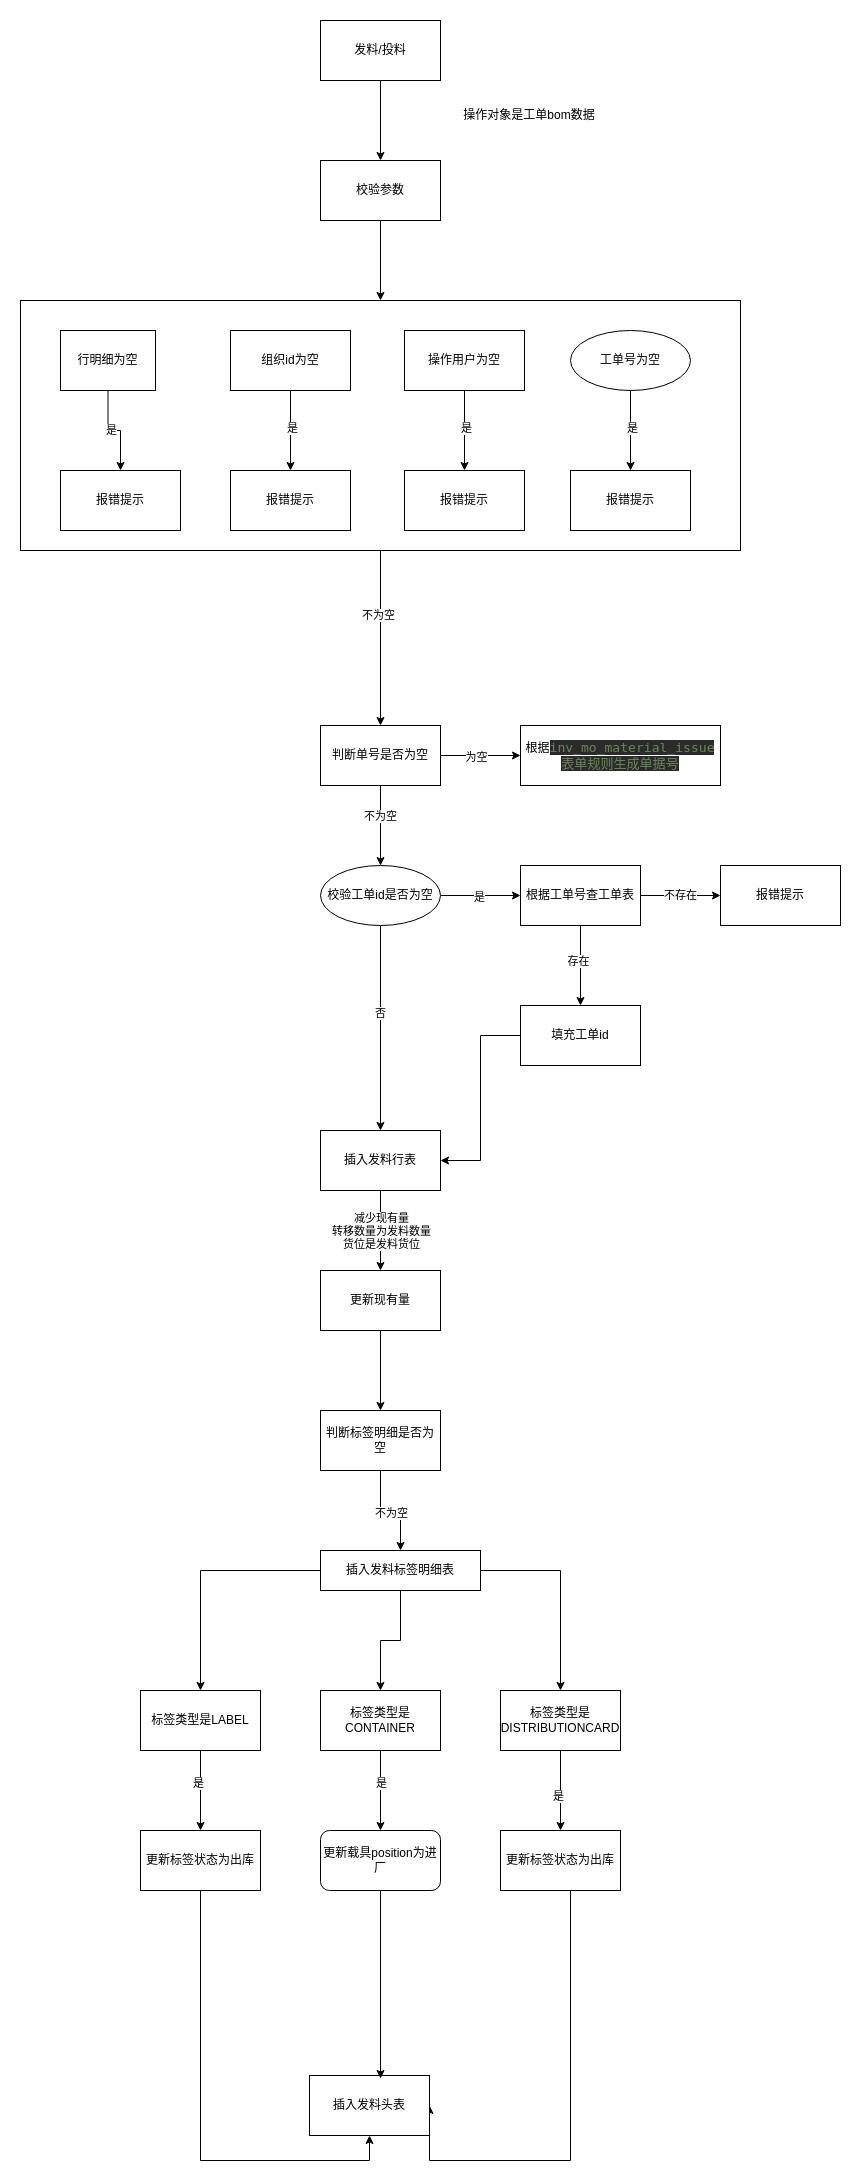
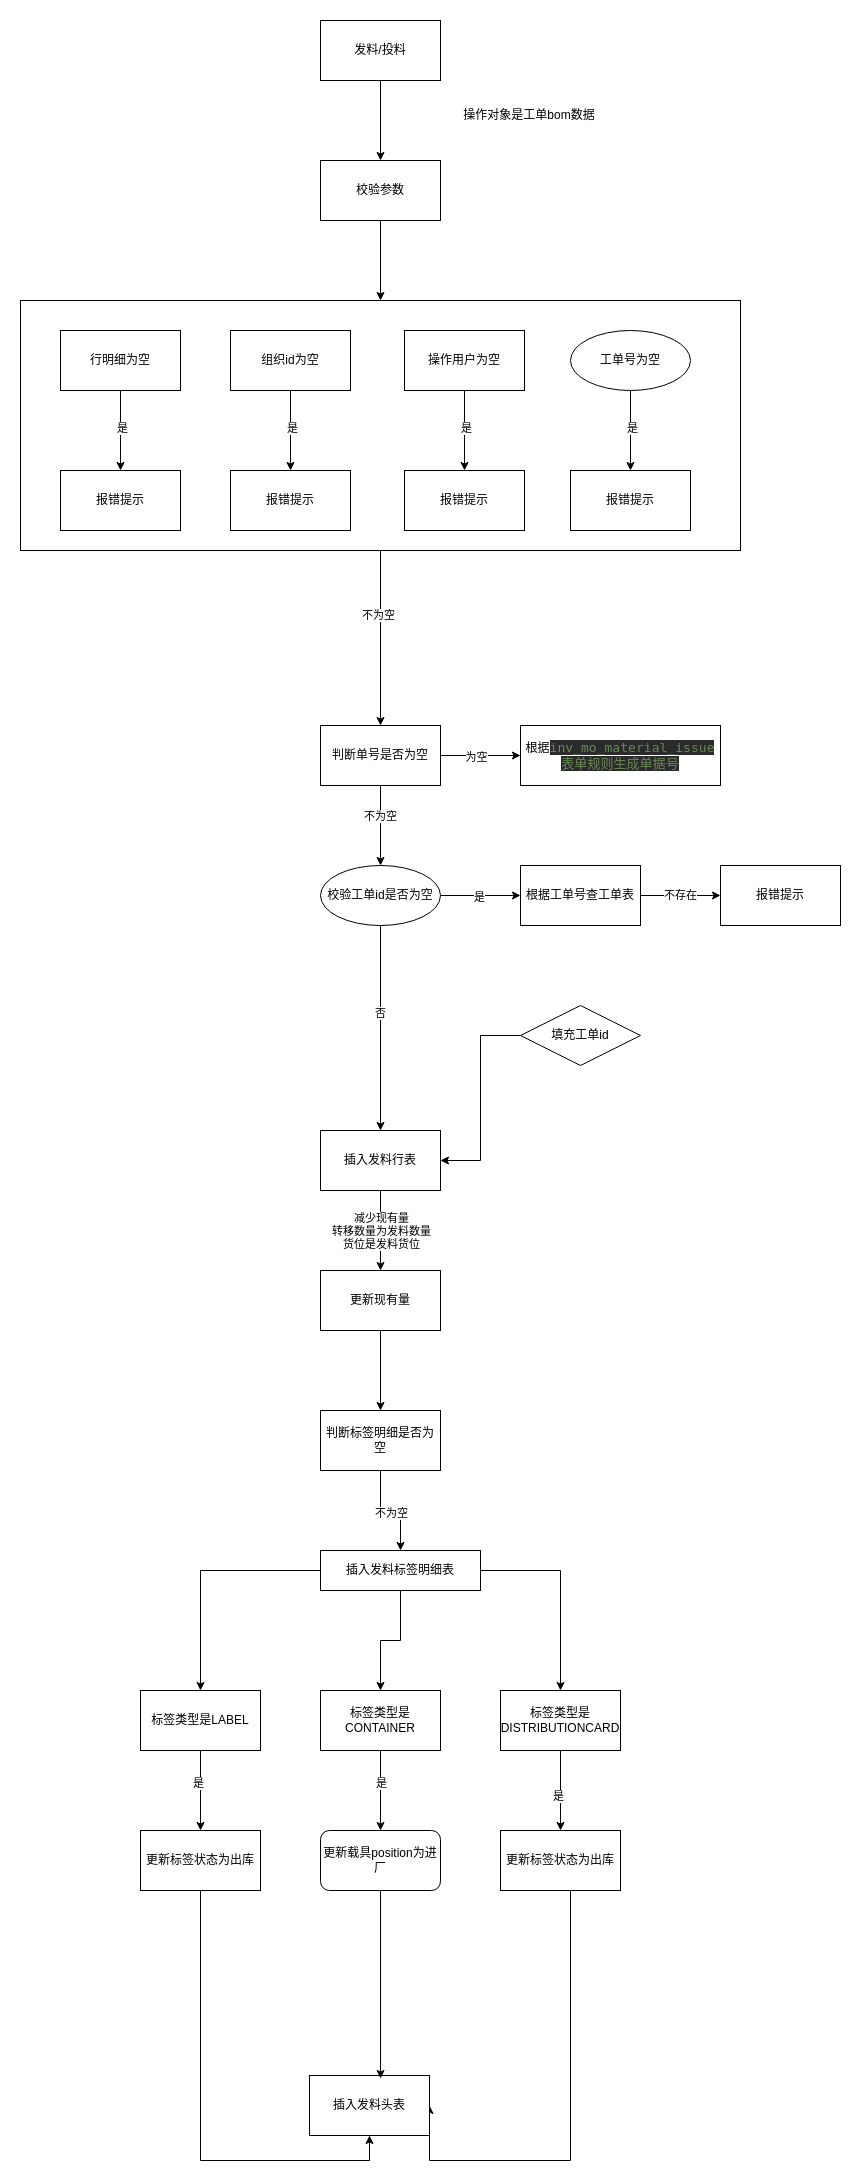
node "行明细为空": size 95x60 -> 120x60
edge "根据工单号查工单表" -> "填充工单id": removed, label "存在"
node "填充工单id": shape rectangle -> diamond
